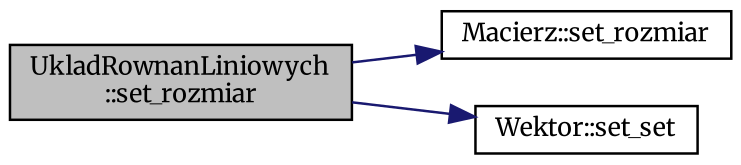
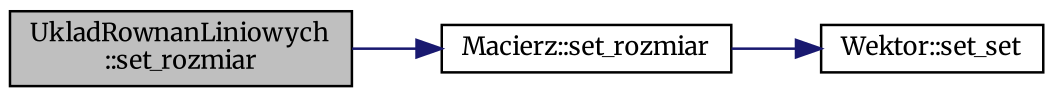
edge "UkladRownanLiniowych ::set_rozmiar" -> "Wektor::set_set": now "Macierz::set_rozmiar" -> "Wektor::set_set"
